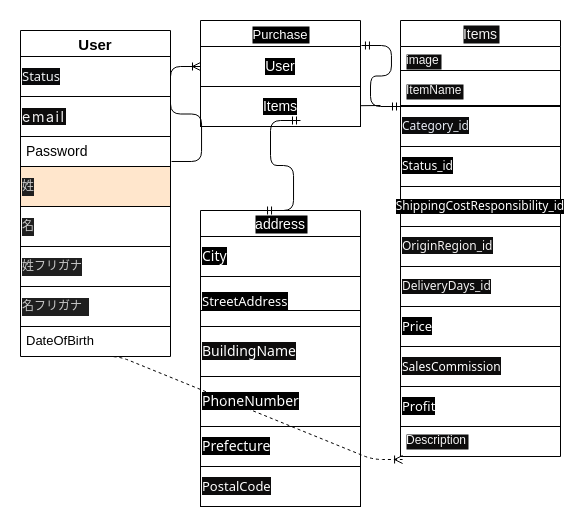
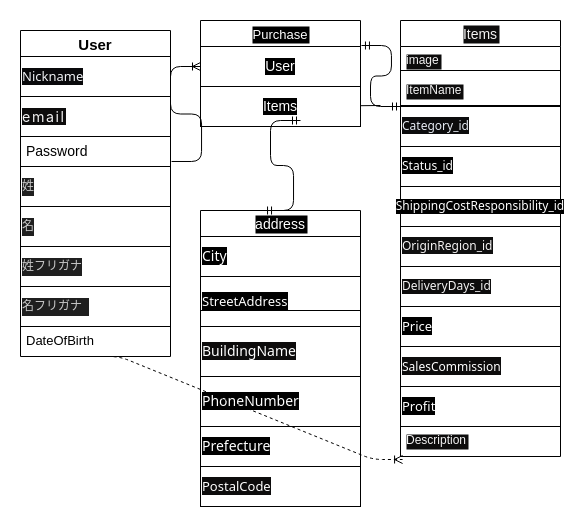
node "Status": label "Status" -> "Nickname"
node "姓": fillcolor #ffe6cc -> #ffffff
